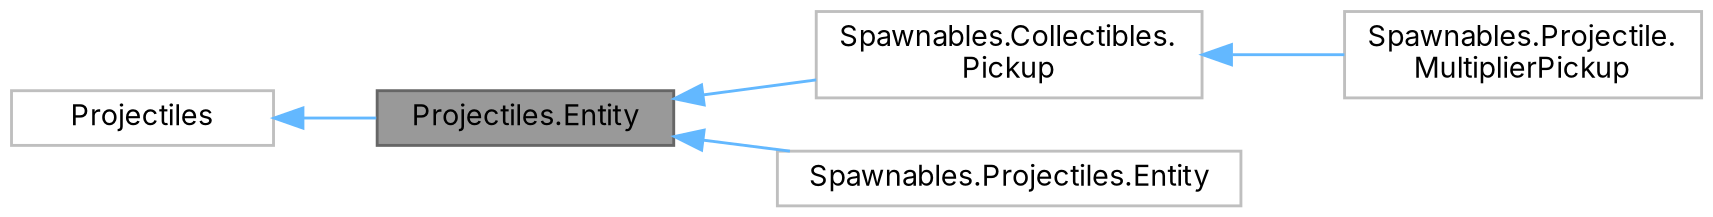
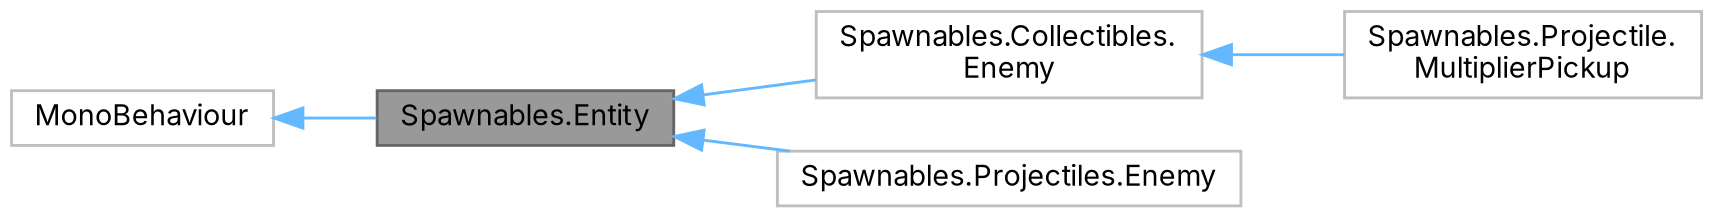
node "Spawnables.Collectibles. Pickup": label "Spawnables.Collectibles. Pickup" -> "Spawnables.Collectibles. Enemy"
node "Projectiles": label "Projectiles" -> "MonoBehaviour"
node "Projectiles.Entity": label "Projectiles.Entity" -> "Spawnables.Entity"
node "Spawnables.Projectiles.Entity": label "Spawnables.Projectiles.Entity" -> "Spawnables.Projectiles.Enemy"
